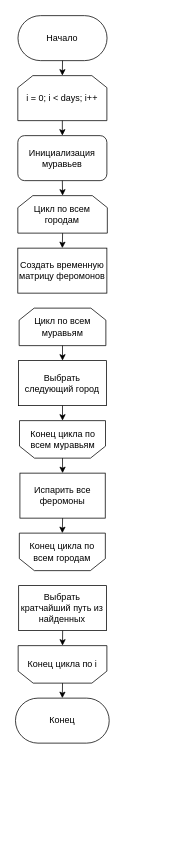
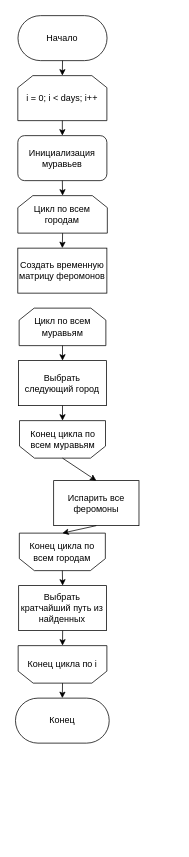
node "Испарить все феромоны": moved (63, 495) -> (96, 503)
edge "Конец цикла по всем городам" -> "Выбрать кратчайший путь из найденных": added
